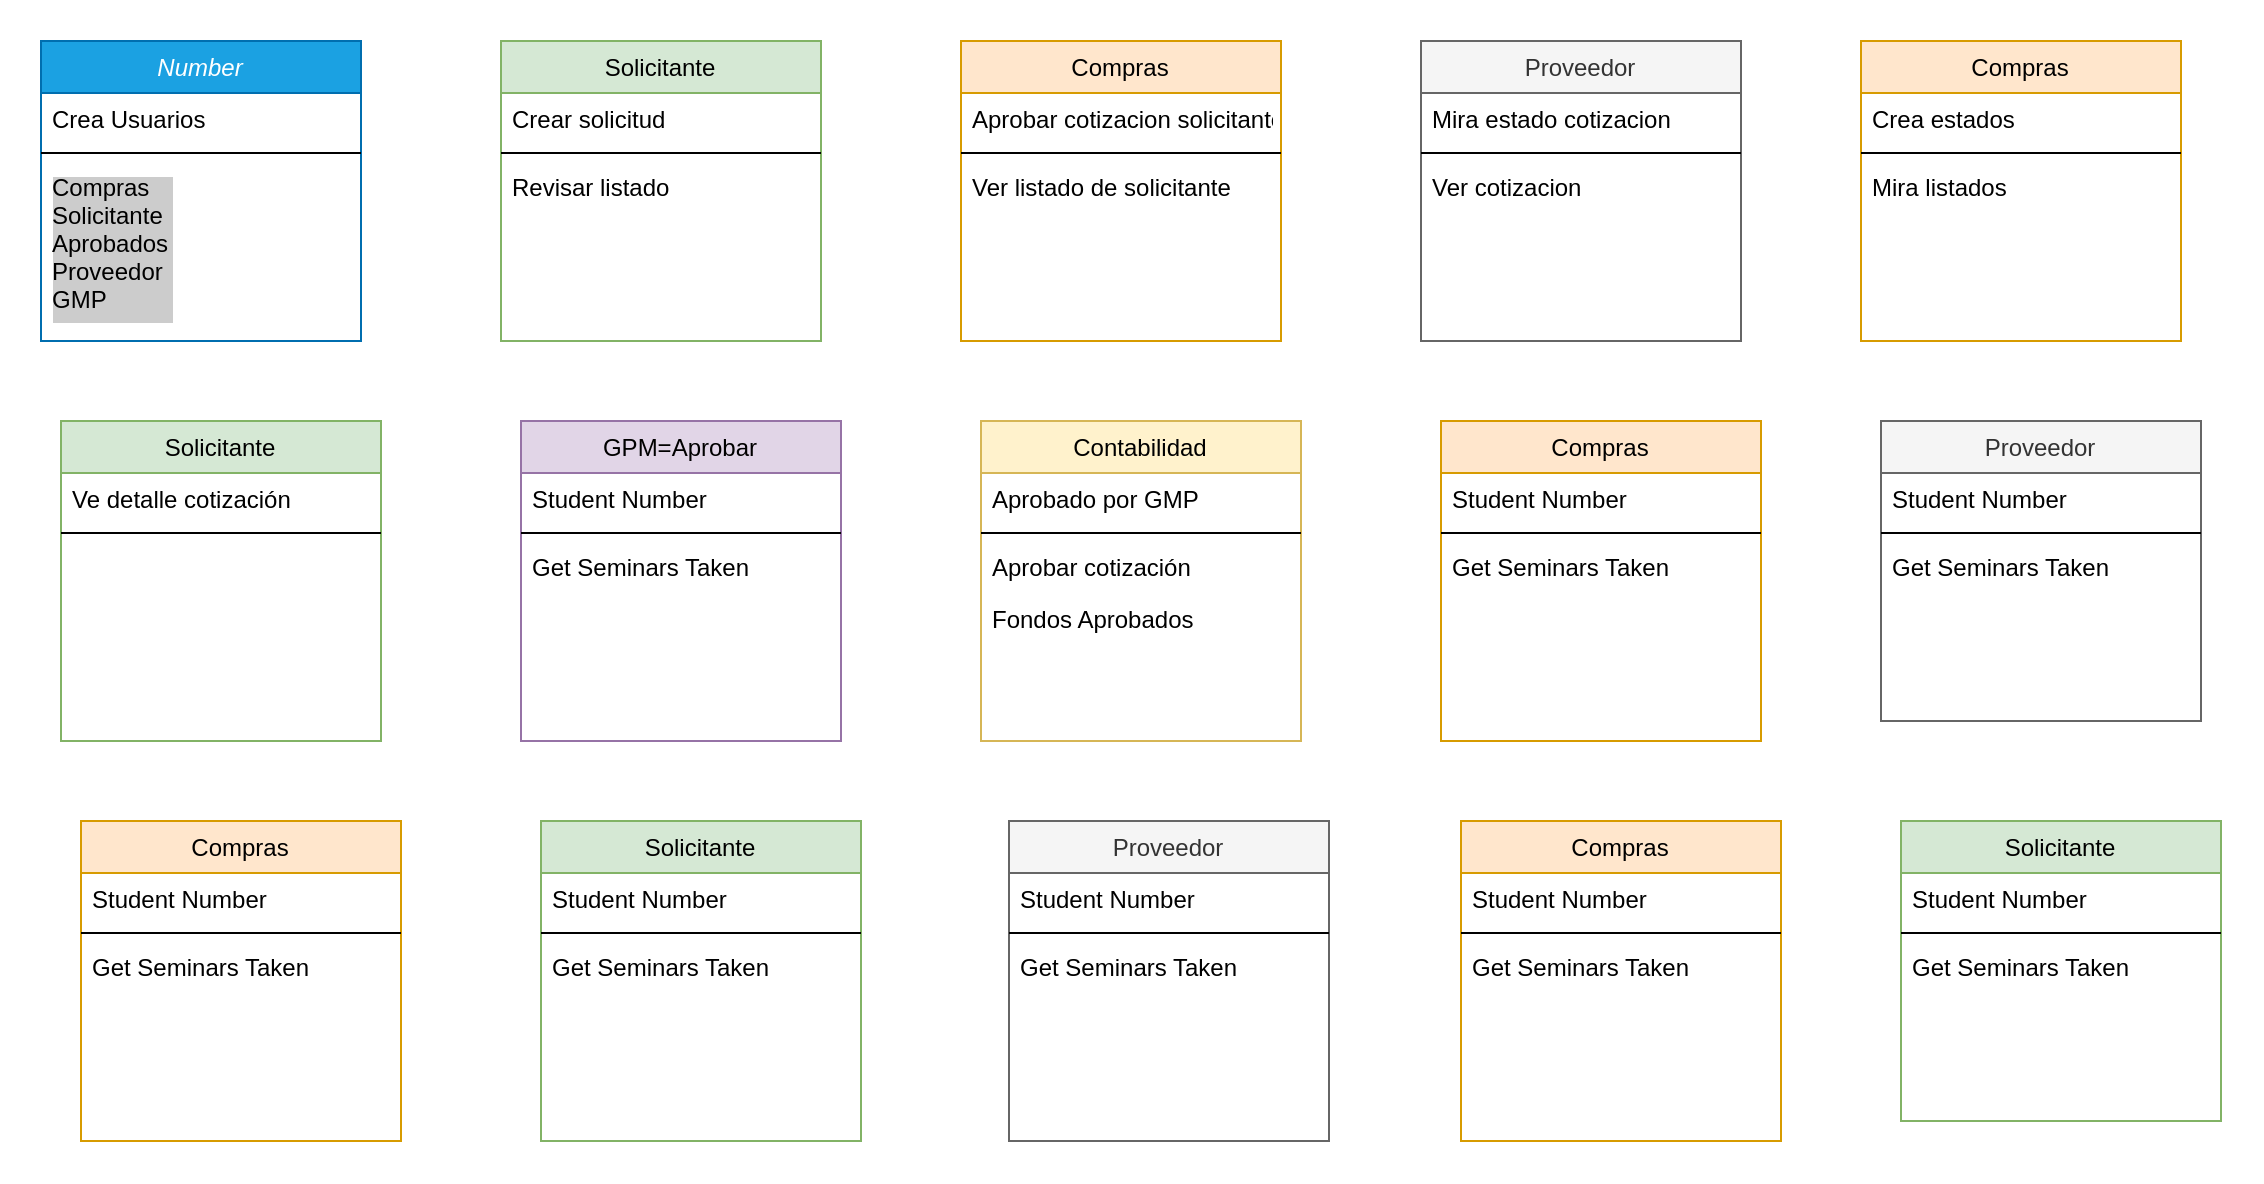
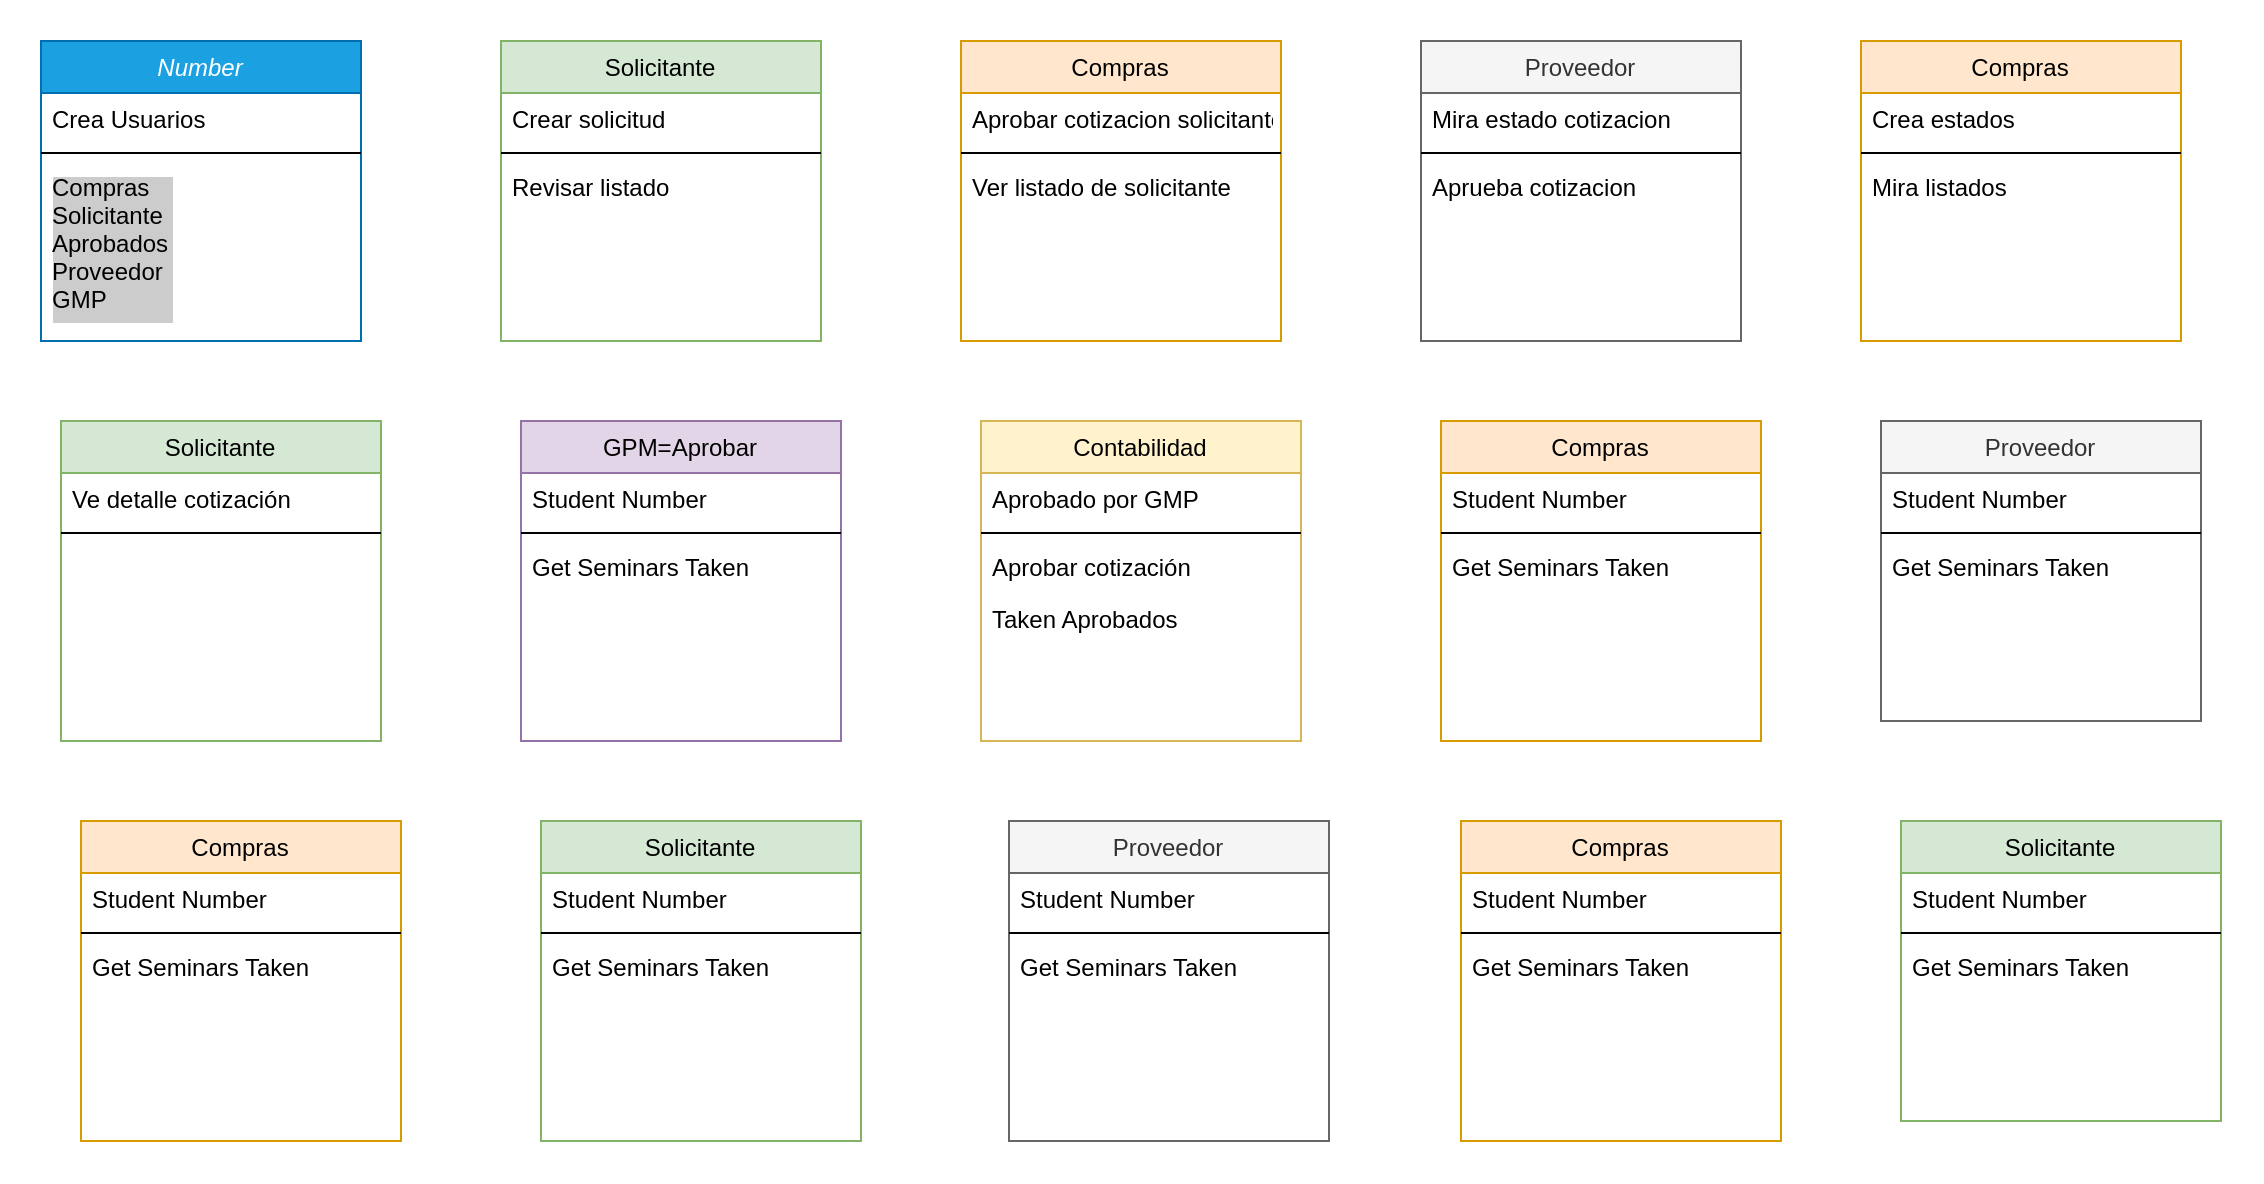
node "Ver cotizacion": label "Ver cotizacion" -> "Aprueba cotizacion"
node "Fondos Aprobados": label "Fondos Aprobados" -> "Taken Aprobados"
